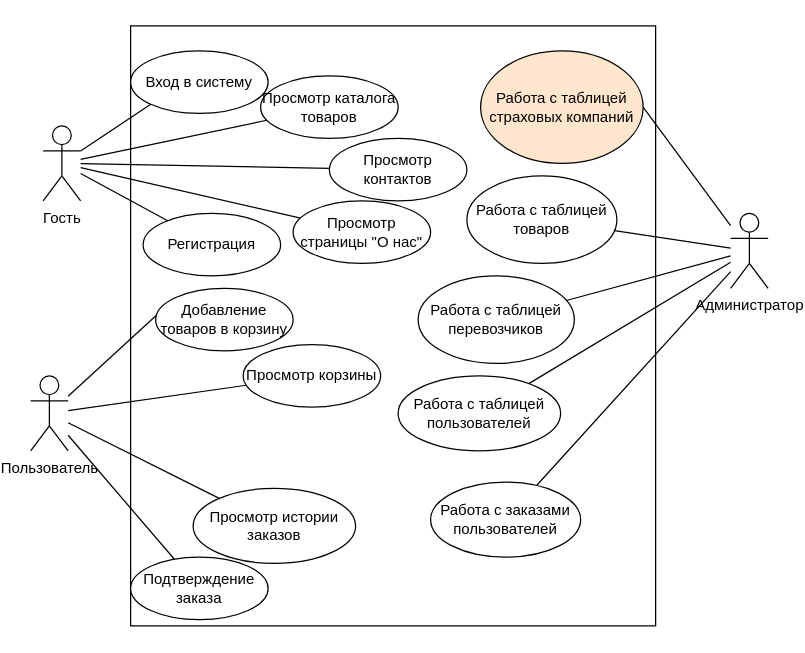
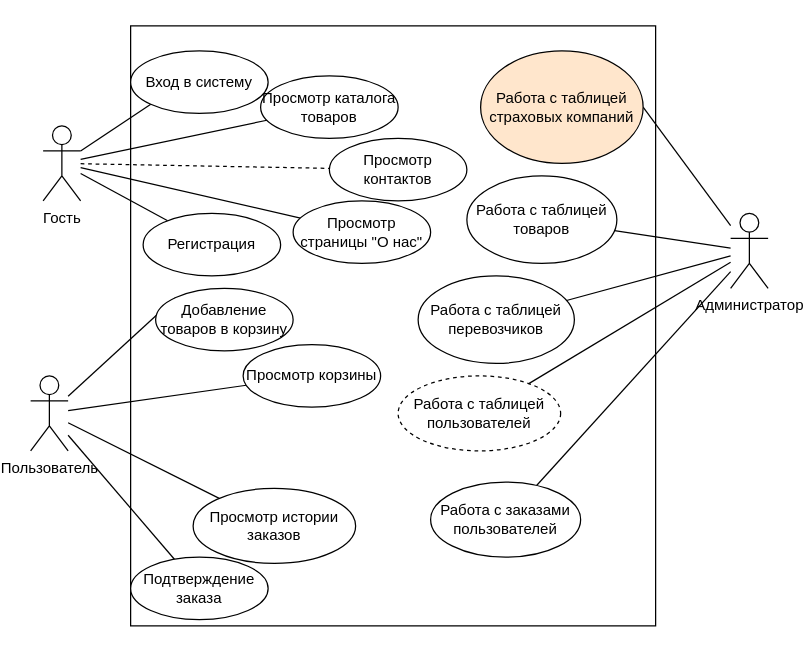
edge "Гость" -- "Просмотр контактов": style solid -> dashed
node "Работа с таблицей пользователей": style solid -> dashed
